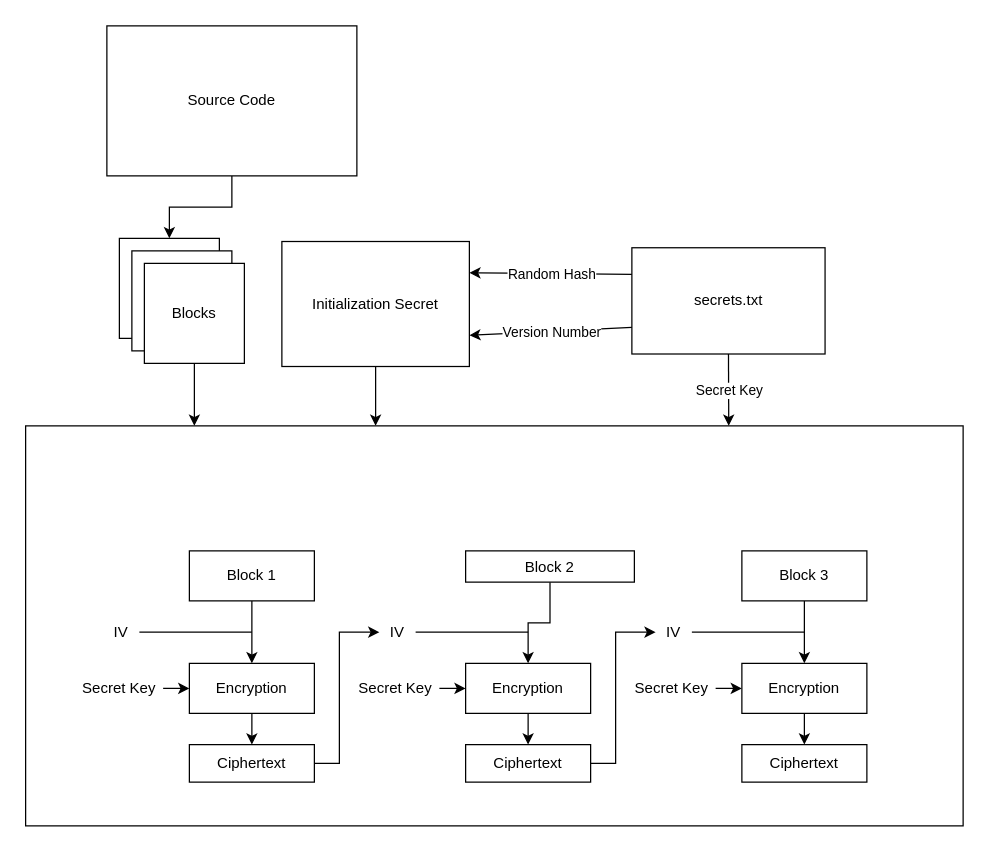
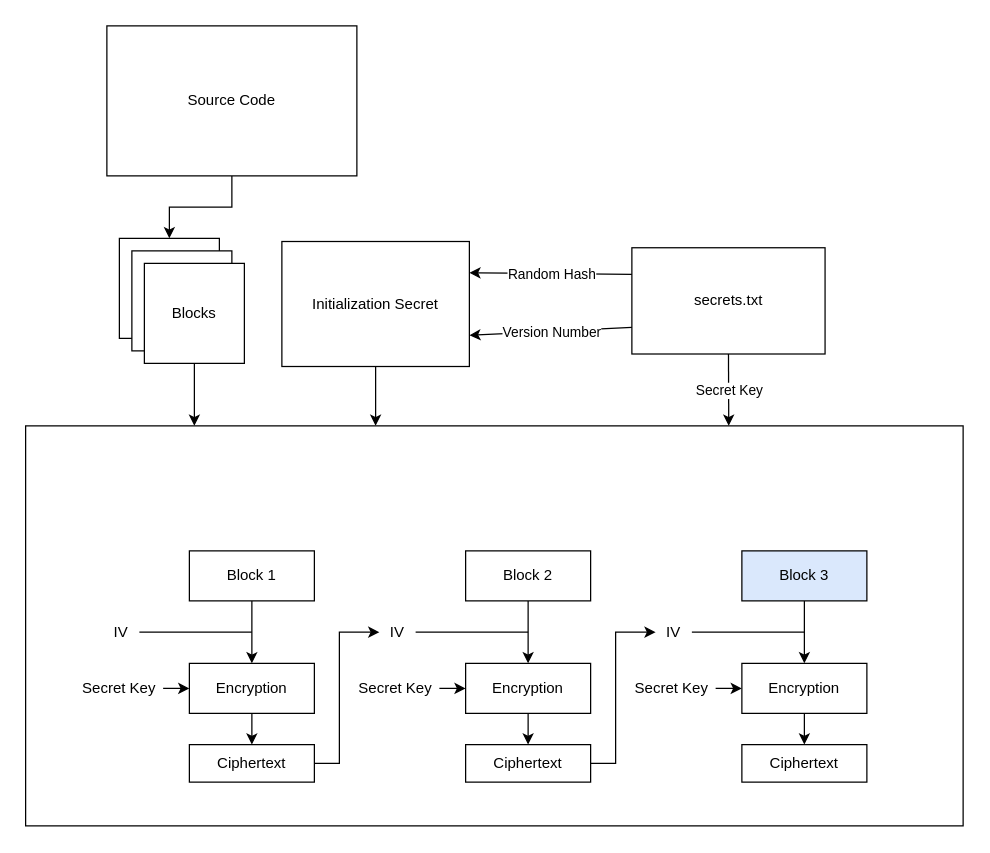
node "Block 2": size 169x31 -> 125x50
node "Block 3": fillcolor #ffffff -> #dae8fc
